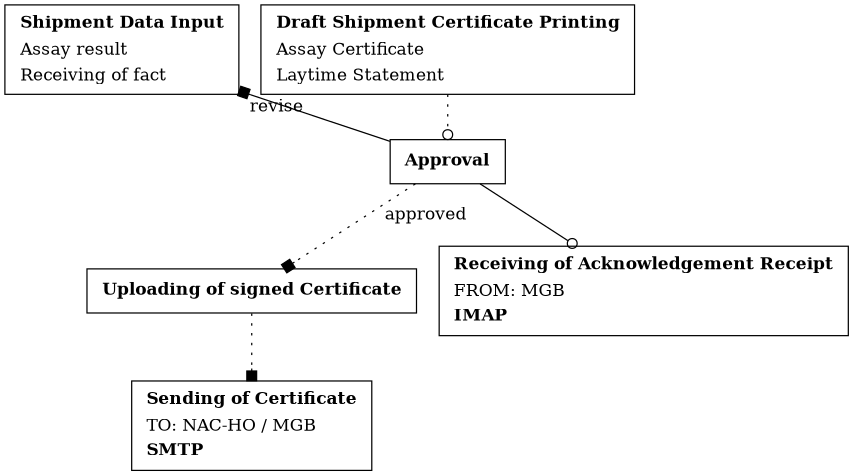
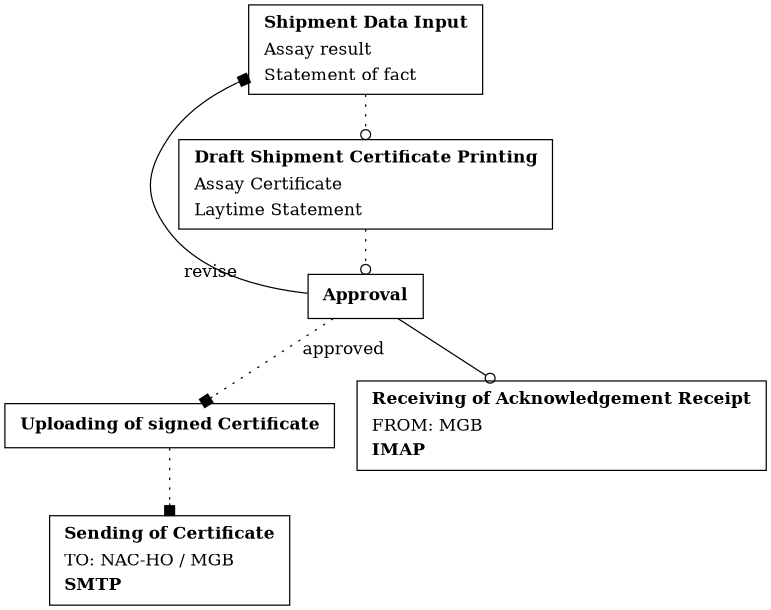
node "Shipment Data Input": text "Receiving of fact" -> "Statement of fact"
edge "Shipment Data Input" -> "Draft Shipment Certificate Printing": added
